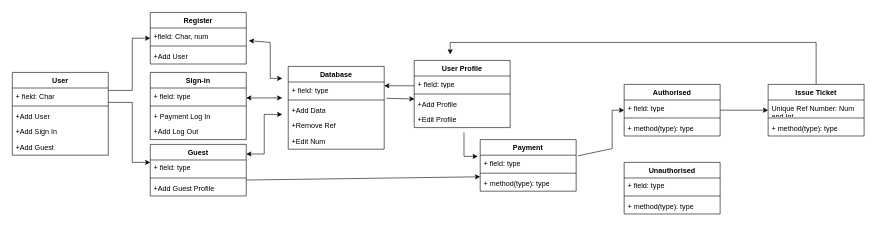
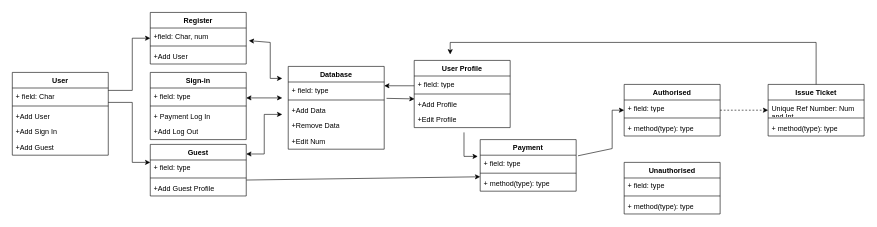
edge "Authorised" -> "Issue Ticket": style solid -> dashed
node "+Remove Ref": label "+Remove Ref" -> "+Remove Data"
